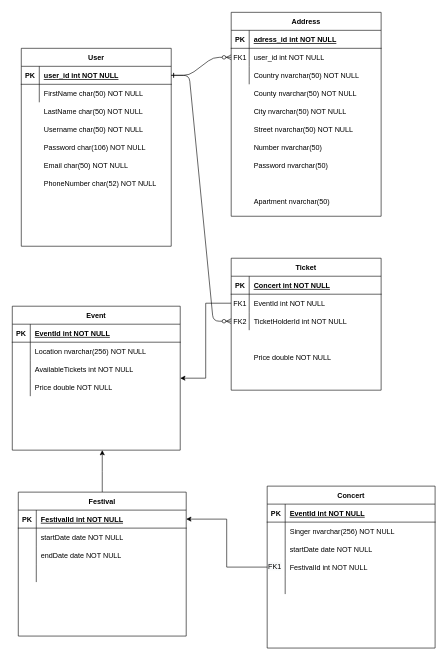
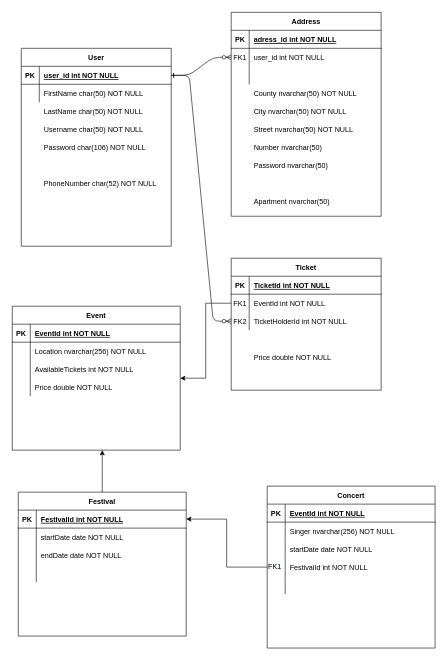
node "Country nvarchar(50) NOT NULL": removed
node "Email char(50) NOT NULL": removed
node "Concert int NOT NULL": label "Concert int NOT NULL" -> "TicketId int NOT NULL"
